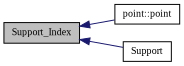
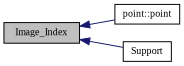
node "Support_Index": label "Support_Index" -> "Image_Index"
